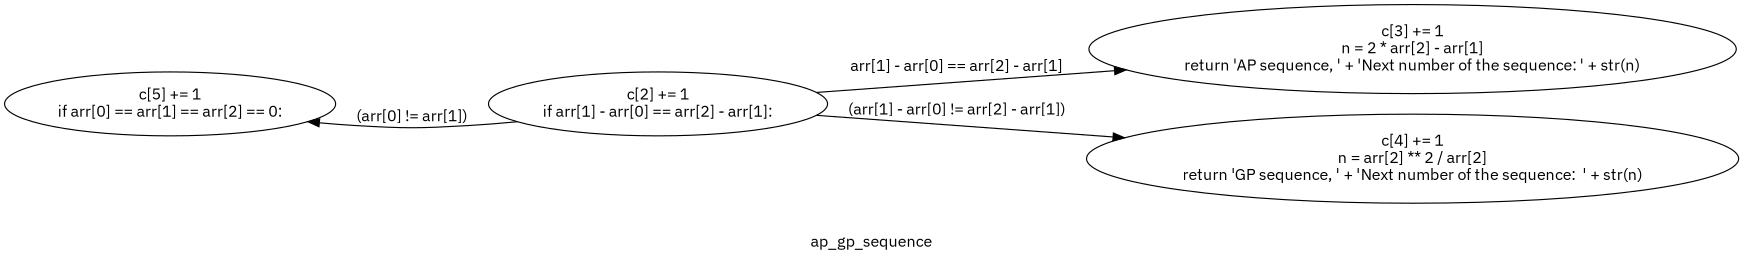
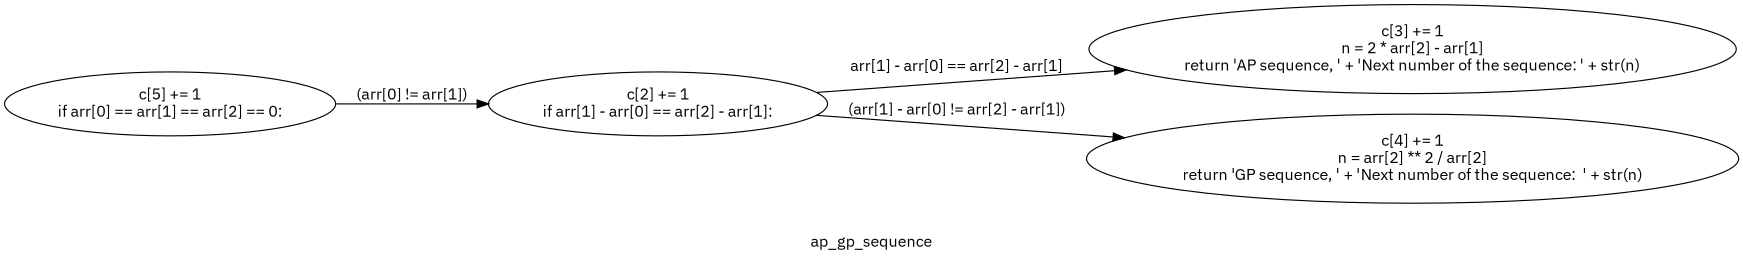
edge "c[2] += 1 if arr[1] - arr[0] == arr[2] - arr[1]:" -> "c[5] += 1 if arr[0] == arr[1] == arr[2] == 0:": reversed
